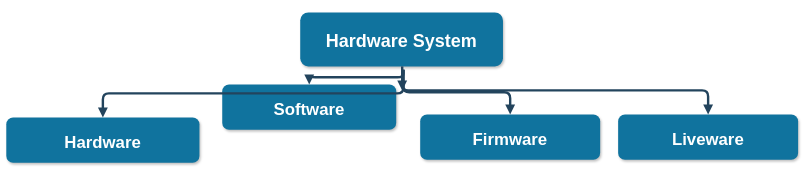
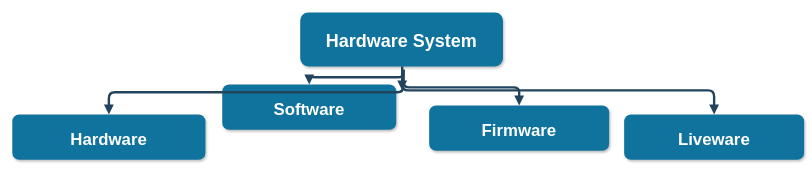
node "Firmware": moved (510, 137) -> (519, 128)
node "Liveware": moved (708, 137) -> (714, 137)
node "Hardware": moved (103, 140) -> (109, 137)
